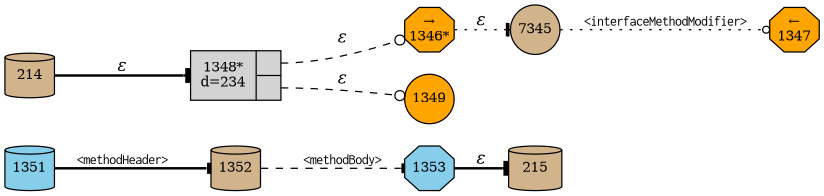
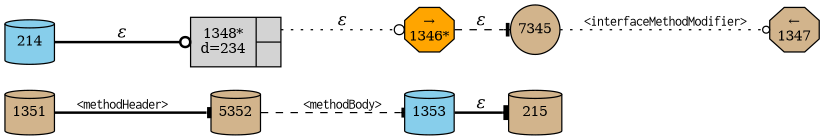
edge "→ 1346*" -> "7345": style dotted -> dashed
node "← 1347": fillcolor orange -> tan
edge "1348*" -> "→ 1346*": style dashed -> dotted
node "214": fillcolor tan -> skyblue
edge "214" -> "1348*": arrowhead tee -> odot
node "1349": removed
node "1351": fillcolor skyblue -> tan
node "1352": label "1352" -> "5352"
node "1353": shape octagon -> cylinder
